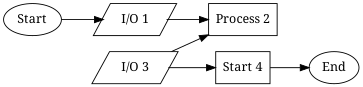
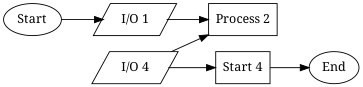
node "I/O 3": label "I/O 3" -> "I/O 4"
